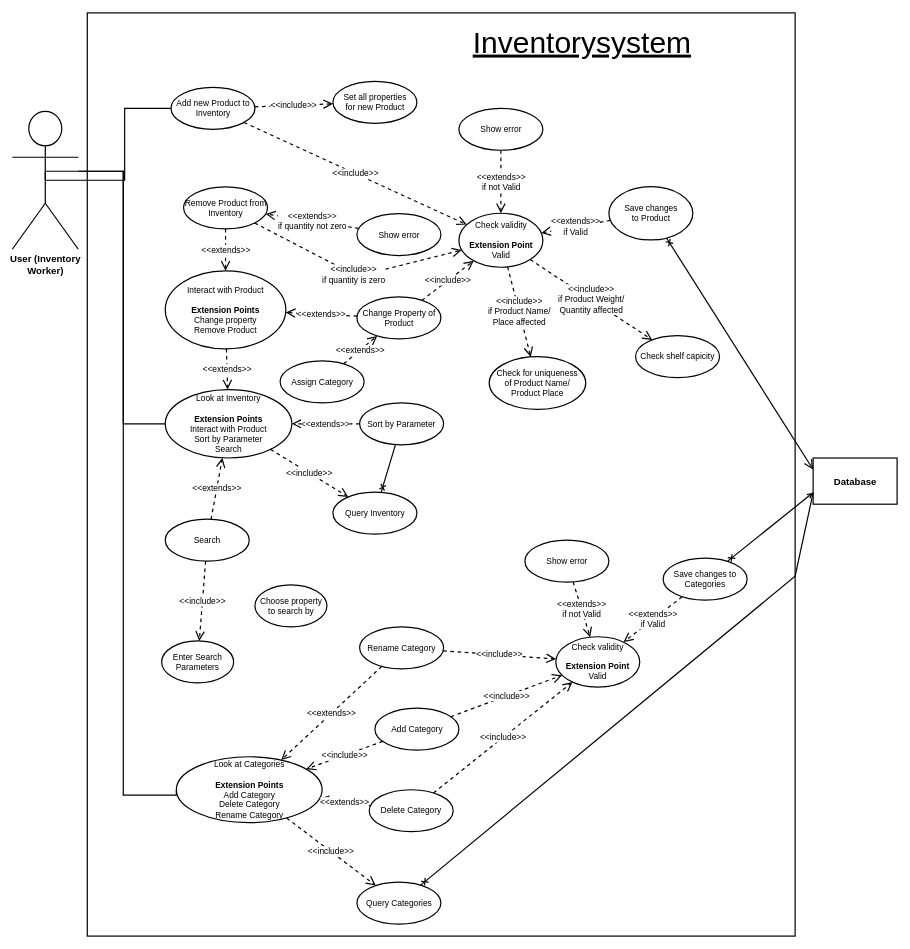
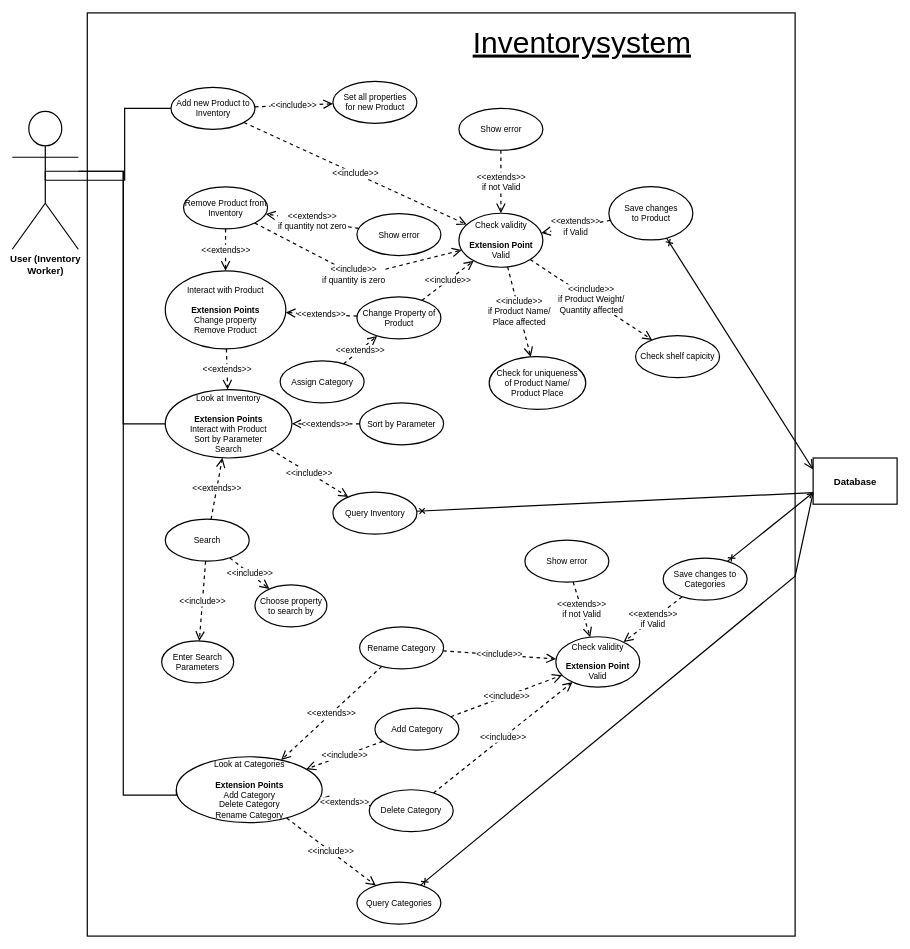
edge "Sort by Parameter" -> "Query Inventory": now "Database" -> "Query Inventory"
edge "Search" -> "Choose property to search by": added, label "<<include>>"
